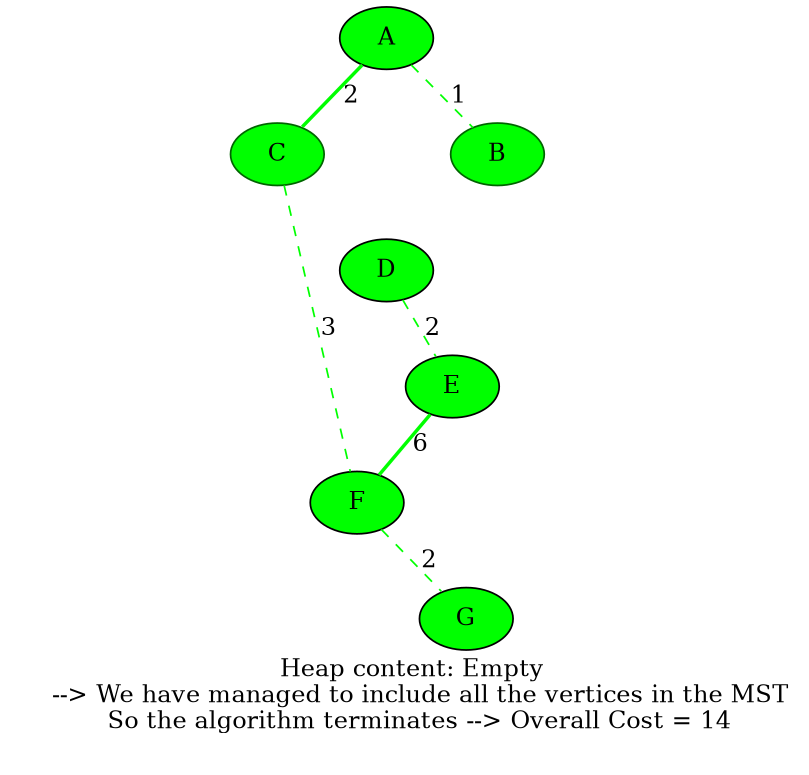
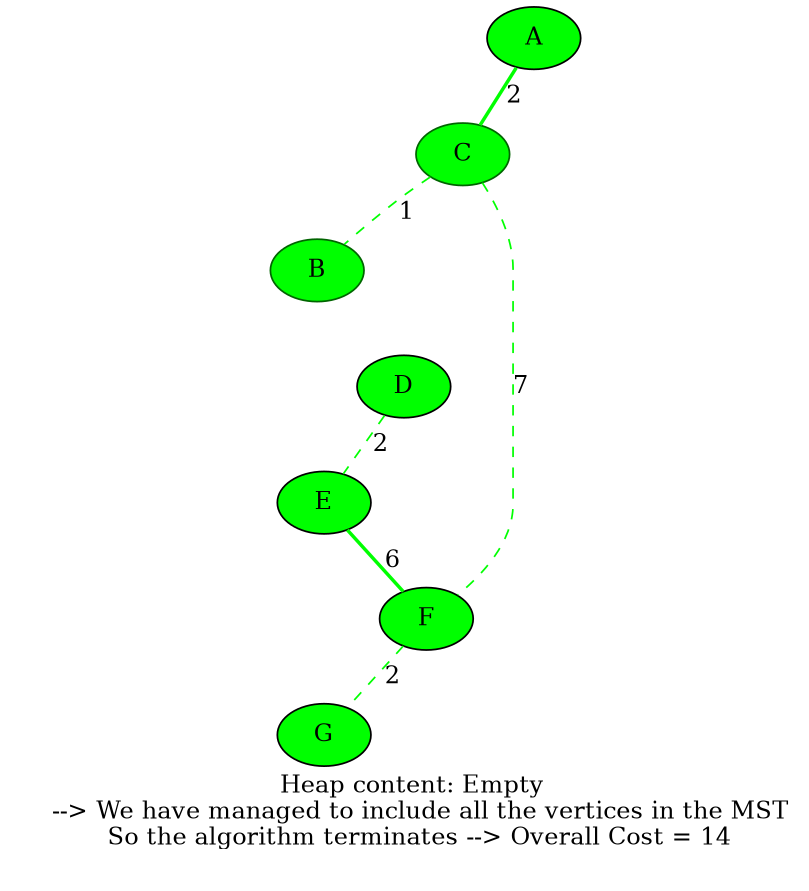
edge "A" -- "B": now "C" -- "B"
edge "C" -- "F": label "3" -> "7"
